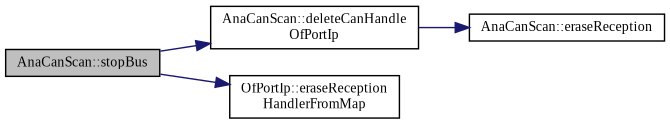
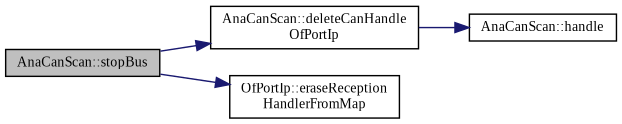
node "AnaCanScan::eraseReception": label "AnaCanScan::eraseReception" -> "AnaCanScan::handle"
